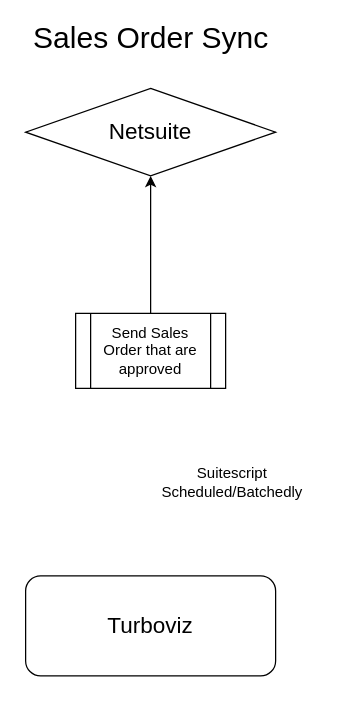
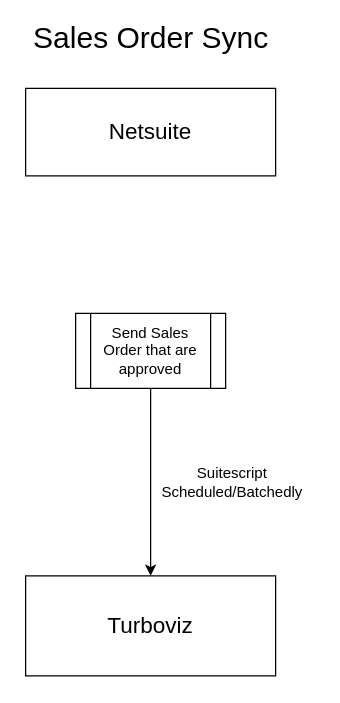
node "Netsuite": shape diamond -> rectangle
edge "Send Sales Order that are approved" -> "Netsuite": now "Send Sales Order that are approved" -> "Turboviz"
node "Turboviz": shape rounded rectangle -> rectangle
